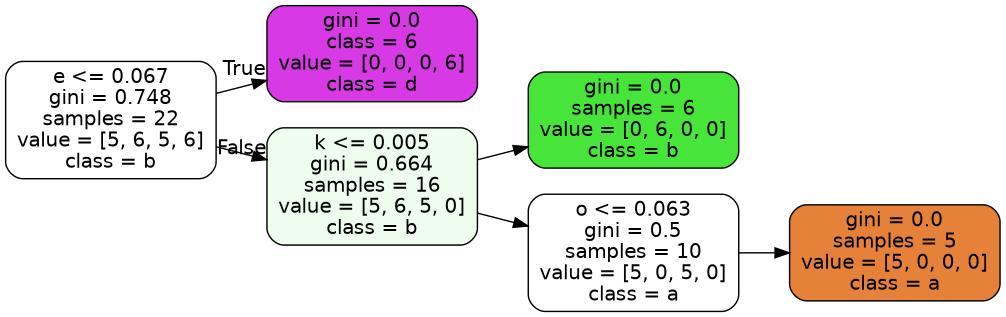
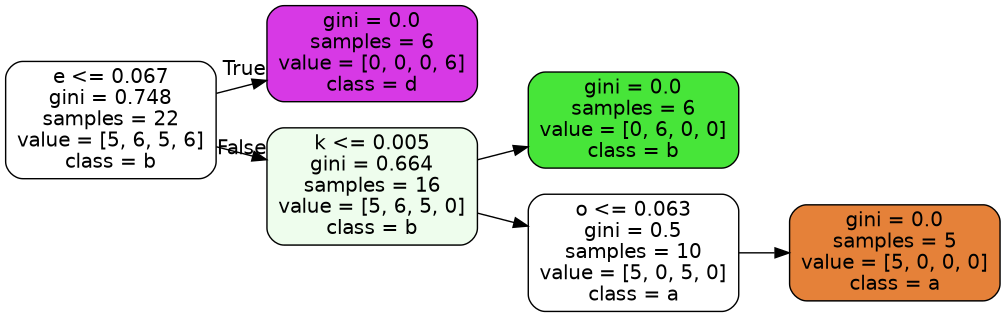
node "gini = 0.0 class = 6 value = [0, 0, 0, 6] class = d": label "gini = 0.0 class = 6 value = [0, 0, 0, 6] class = d" -> "gini = 0.0 samples = 6 value = [0, 0, 0, 6] class = d"
